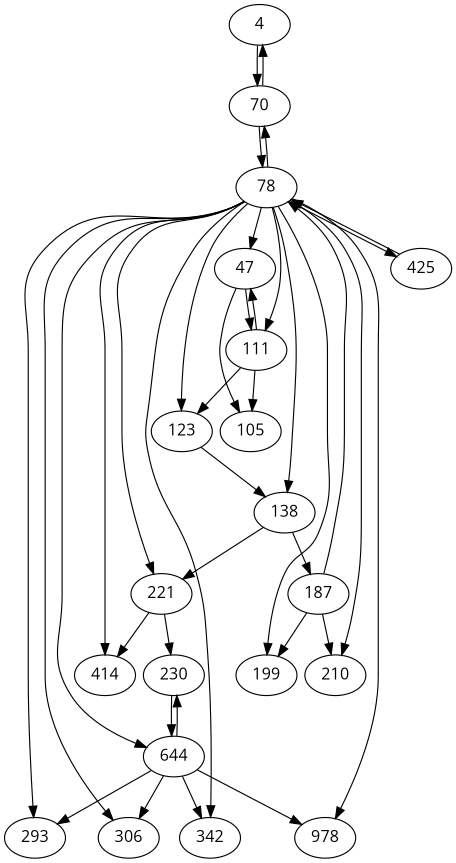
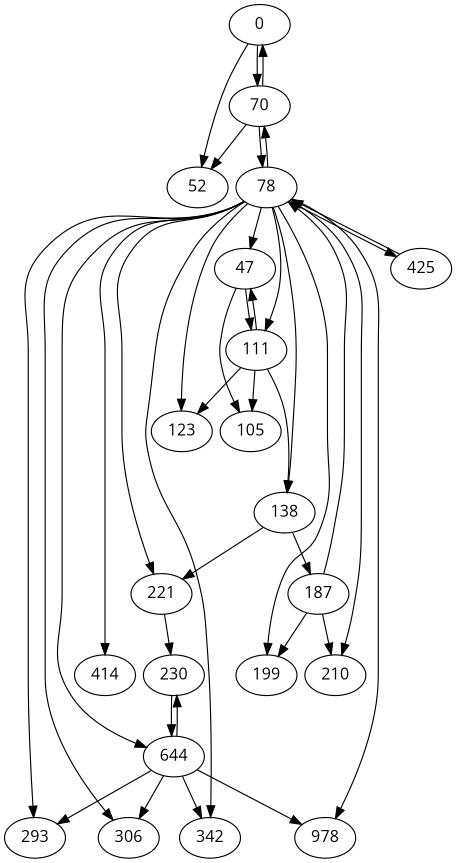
node "4": label "4" -> "0"
node "52": added
edge "123" -> "138": now "111" -> "138"
edge "221" -> "414": removed
